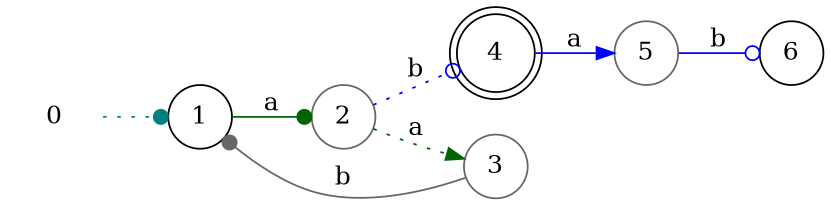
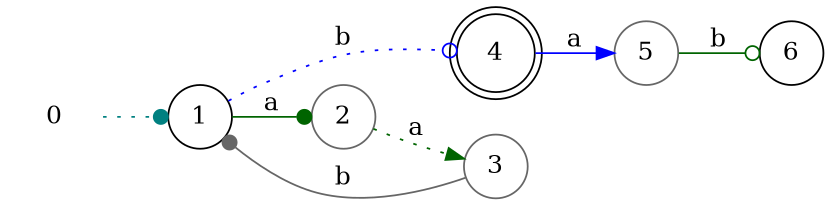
edge "5" -> "6": color blue -> darkgreen
edge "2" -> "4": now "1" -> "4"
